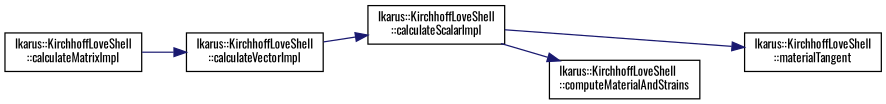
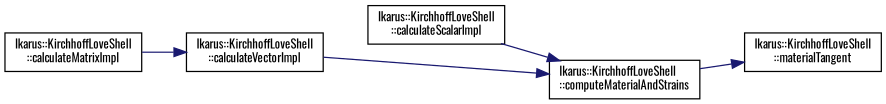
edge "Ikarus::KirchhoffLoveShell ::calculateScalarImpl" -> "Ikarus::KirchhoffLoveShell ::materialTangent": now "Ikarus::KirchhoffLoveShell ::computeMaterialAndStrains" -> "Ikarus::KirchhoffLoveShell ::materialTangent"
edge "Ikarus::KirchhoffLoveShell ::calculateVectorImpl" -> "Ikarus::KirchhoffLoveShell ::calculateScalarImpl": now "Ikarus::KirchhoffLoveShell ::calculateVectorImpl" -> "Ikarus::KirchhoffLoveShell ::computeMaterialAndStrains"
